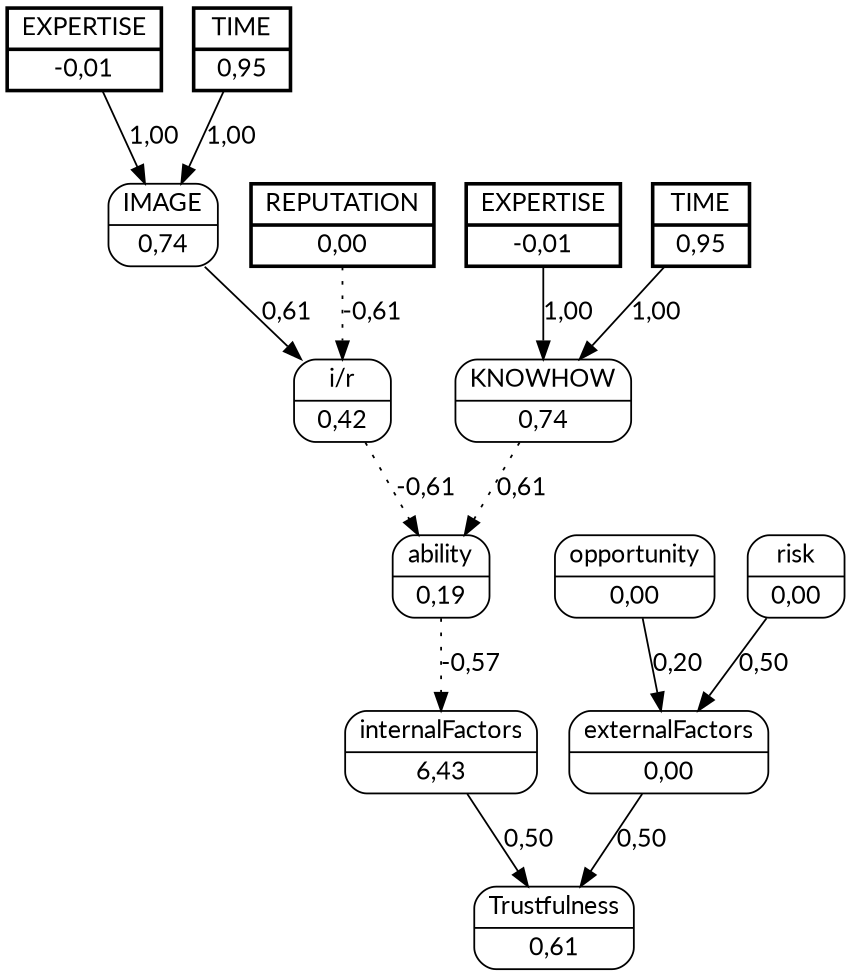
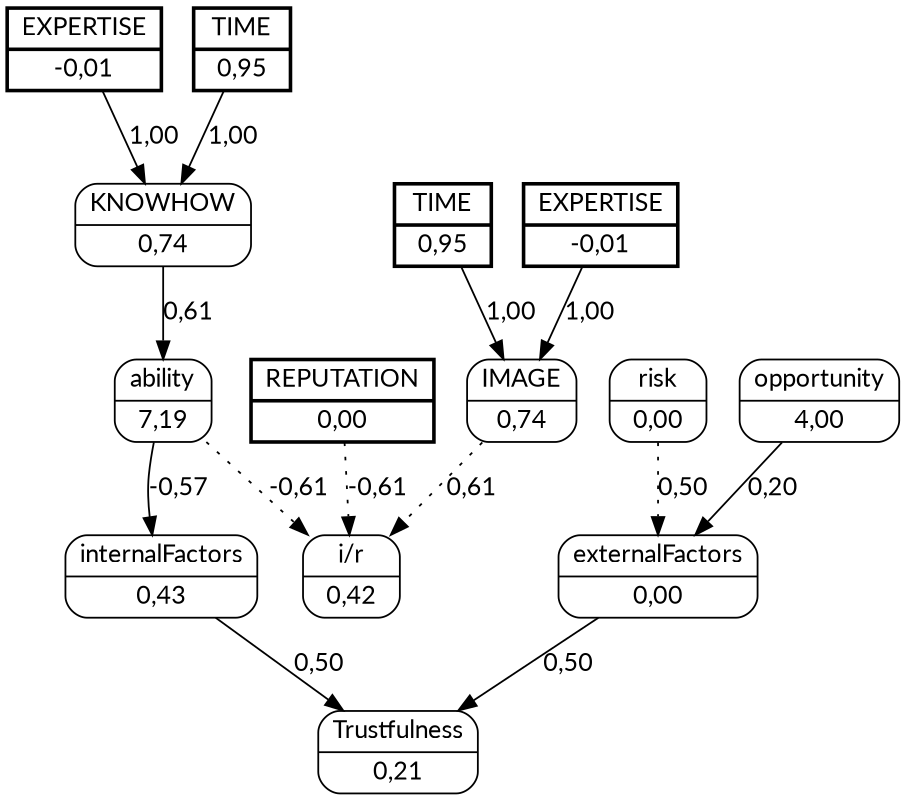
edge "IMAGE" -> "i/r": style solid -> dotted
edge "i/r" -> "ability": reversed
edge "KNOWHOW" -> "ability": style dotted -> solid
node "ability": text "0,19" -> "7,19"
node "opportunity": text "0,00" -> "4,00"
edge "ability" -> "internalFactors": style dotted -> solid
edge "risk" -> "externalFactors": style solid -> dotted
node "internalFactors": text "6,43" -> "0,43"
node "Trustfulness": text "0,61" -> "0,21"
